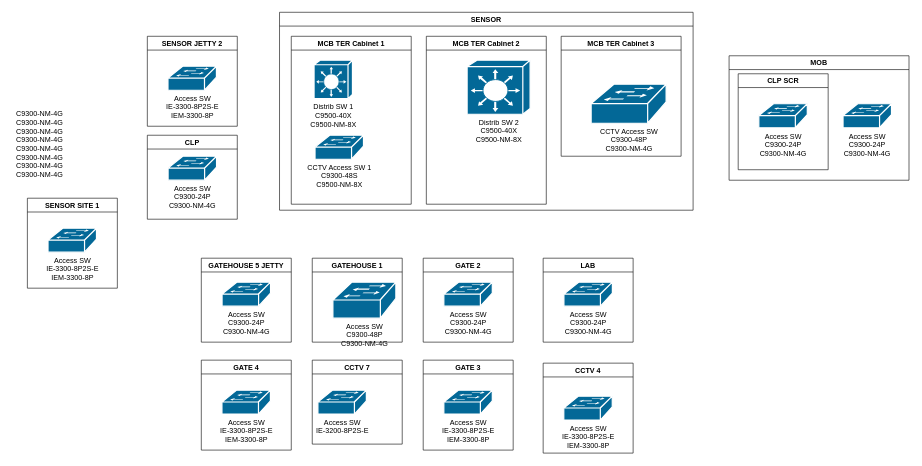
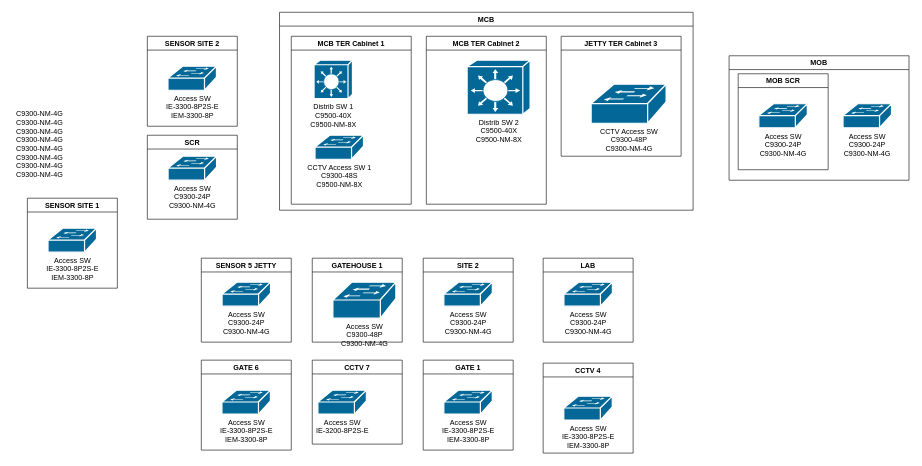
node "SENSOR": label "SENSOR" -> "MCB"
node "SENSOR JETTY 2": label "SENSOR JETTY 2" -> "SENSOR SITE 2"
node "MCB TER Cabinet 3": label "MCB TER Cabinet 3" -> "JETTY TER Cabinet 3"
node "CLP SCR": label "CLP SCR" -> "MOB SCR"
node "CLP": label "CLP" -> "SCR"
node "GATEHOUSE 5 JETTY": label "GATEHOUSE 5 JETTY" -> "SENSOR 5 JETTY"
node "GATE 2": label "GATE 2" -> "SITE 2"
node "GATE 4": label "GATE 4" -> "GATE 6"
node "GATE 3": label "GATE 3" -> "GATE 1"
